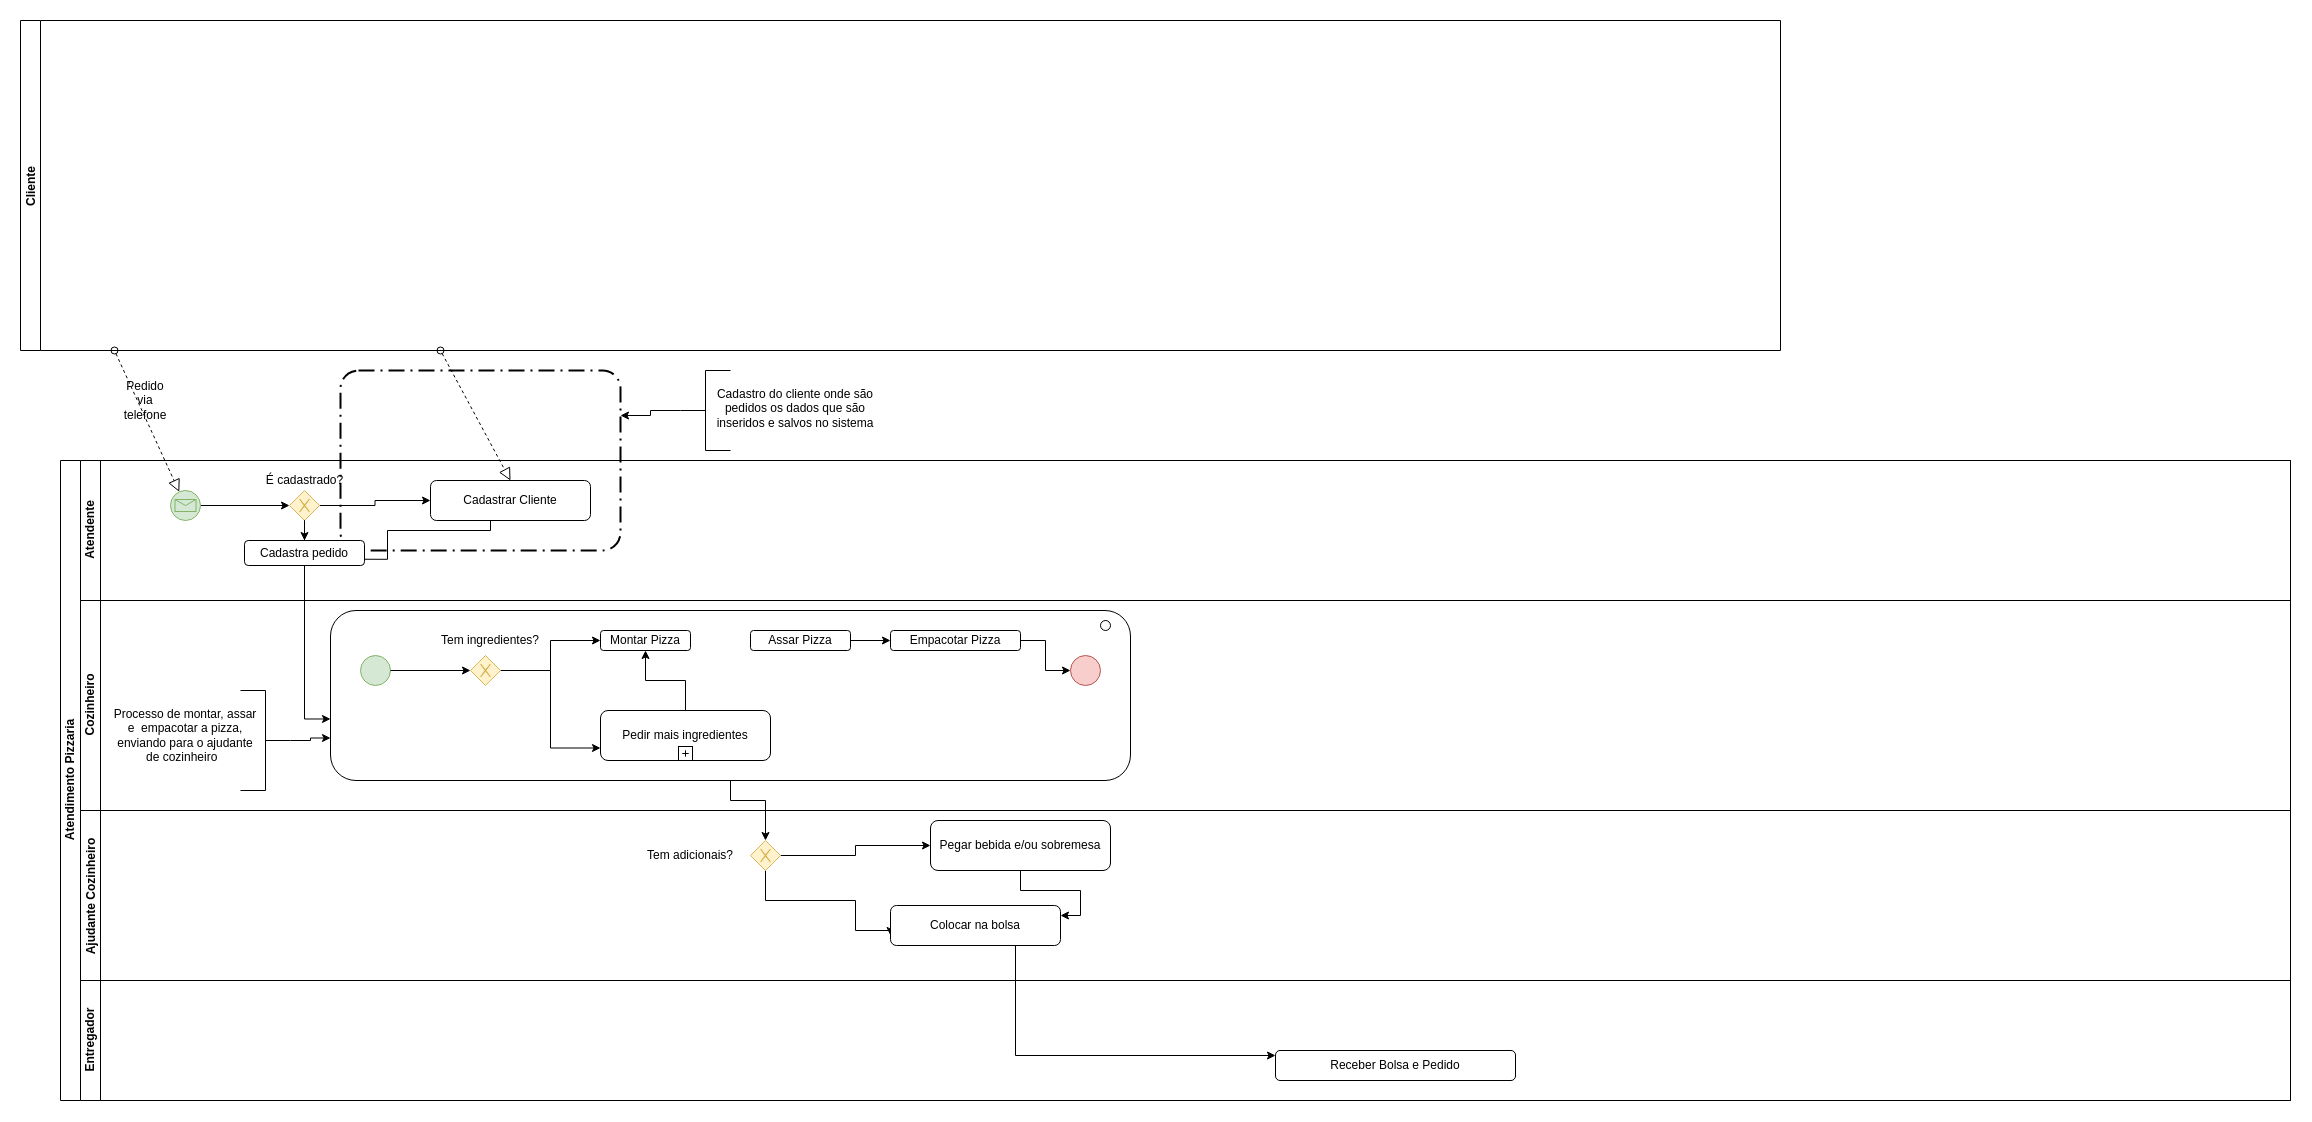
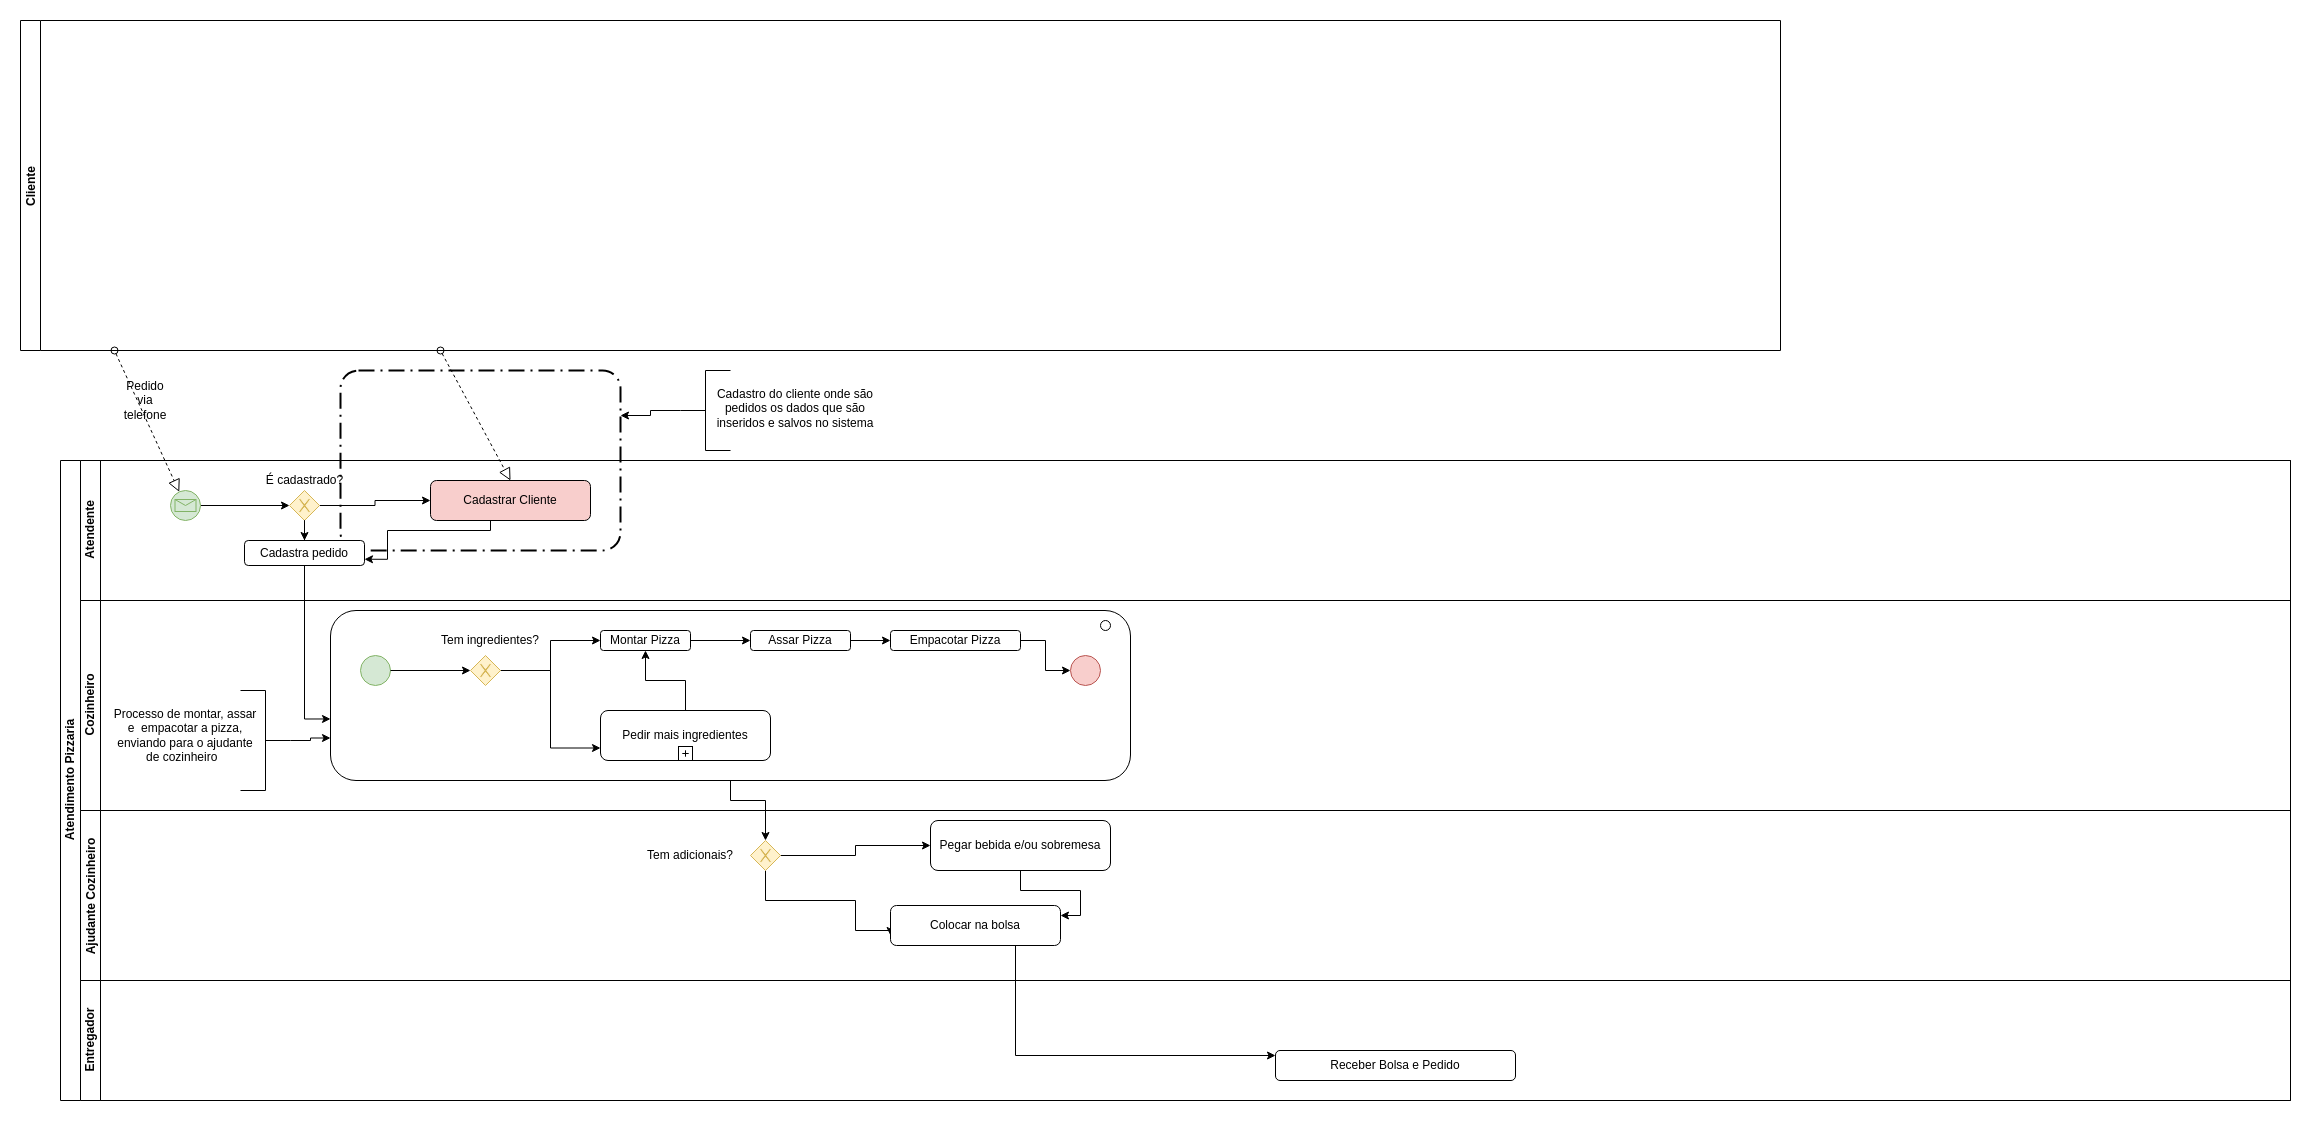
node "Cadastrar Cliente": fillcolor #ffffff -> #f8cecc
edge "Cadastrar Cliente" -- "Cadastra pedido": arrowhead none -> classic
edge "Montar Pizza" -> "Assar Pizza": added
